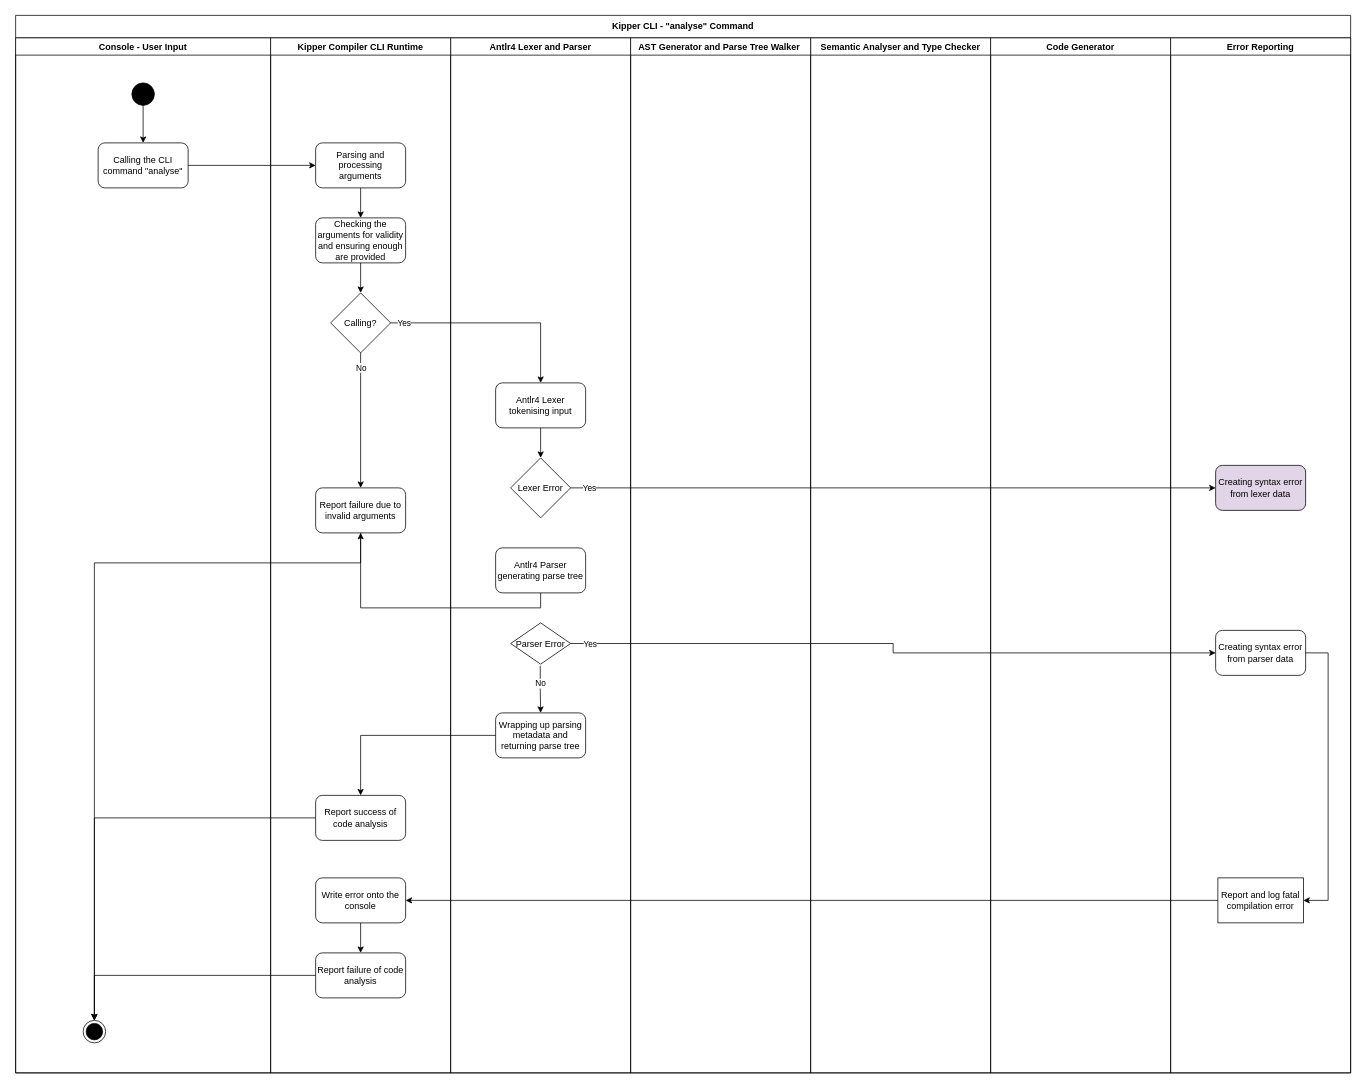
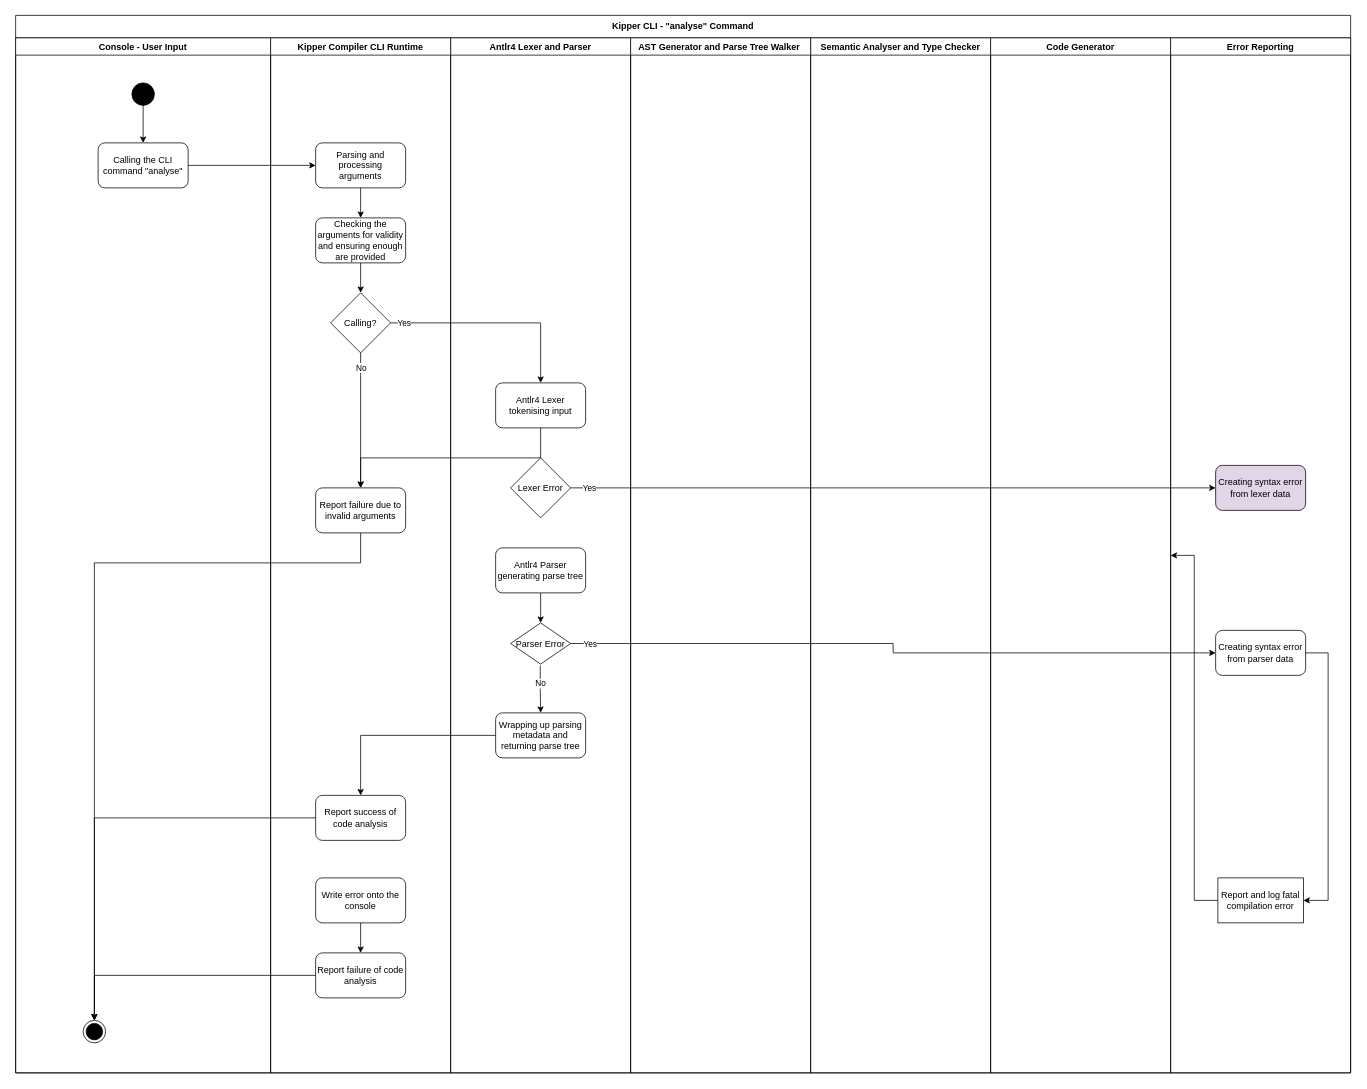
edge "Antlr4 Lexer tokenising input" -> "Lexer Error": now "Antlr4 Lexer tokenising input" -> "Report failure due to invalid arguments"
edge "Antlr4 Parser generating parse tree" -> "Report failure due to invalid arguments": now "Antlr4 Parser generating parse tree" -> "Parser Error"
edge "Report and log fatal compilation error" -> "Write error onto the console": now "Report and log fatal compilation error" -> "Code Generator"
